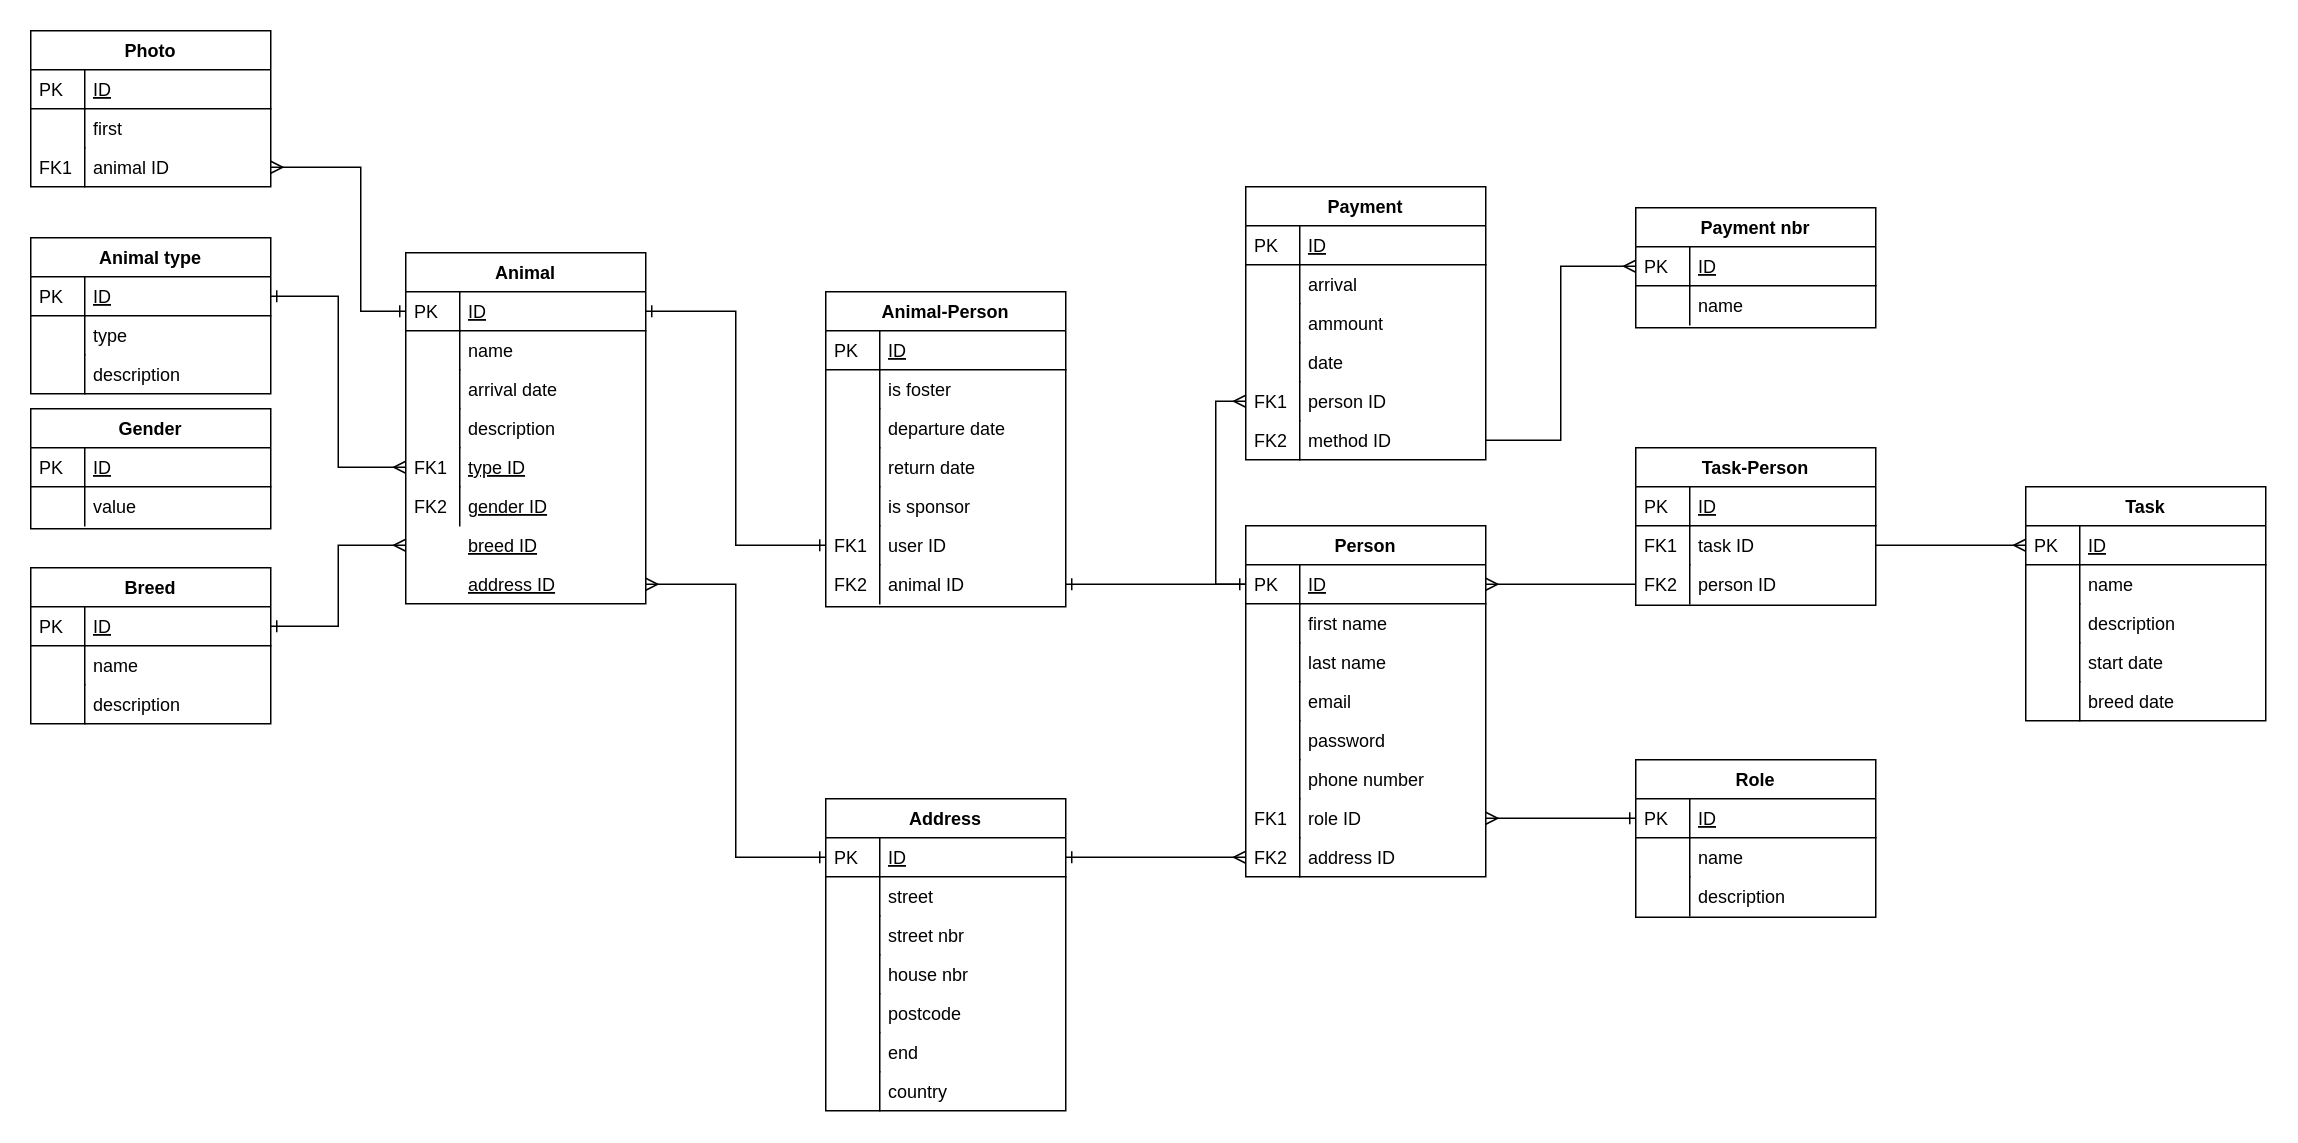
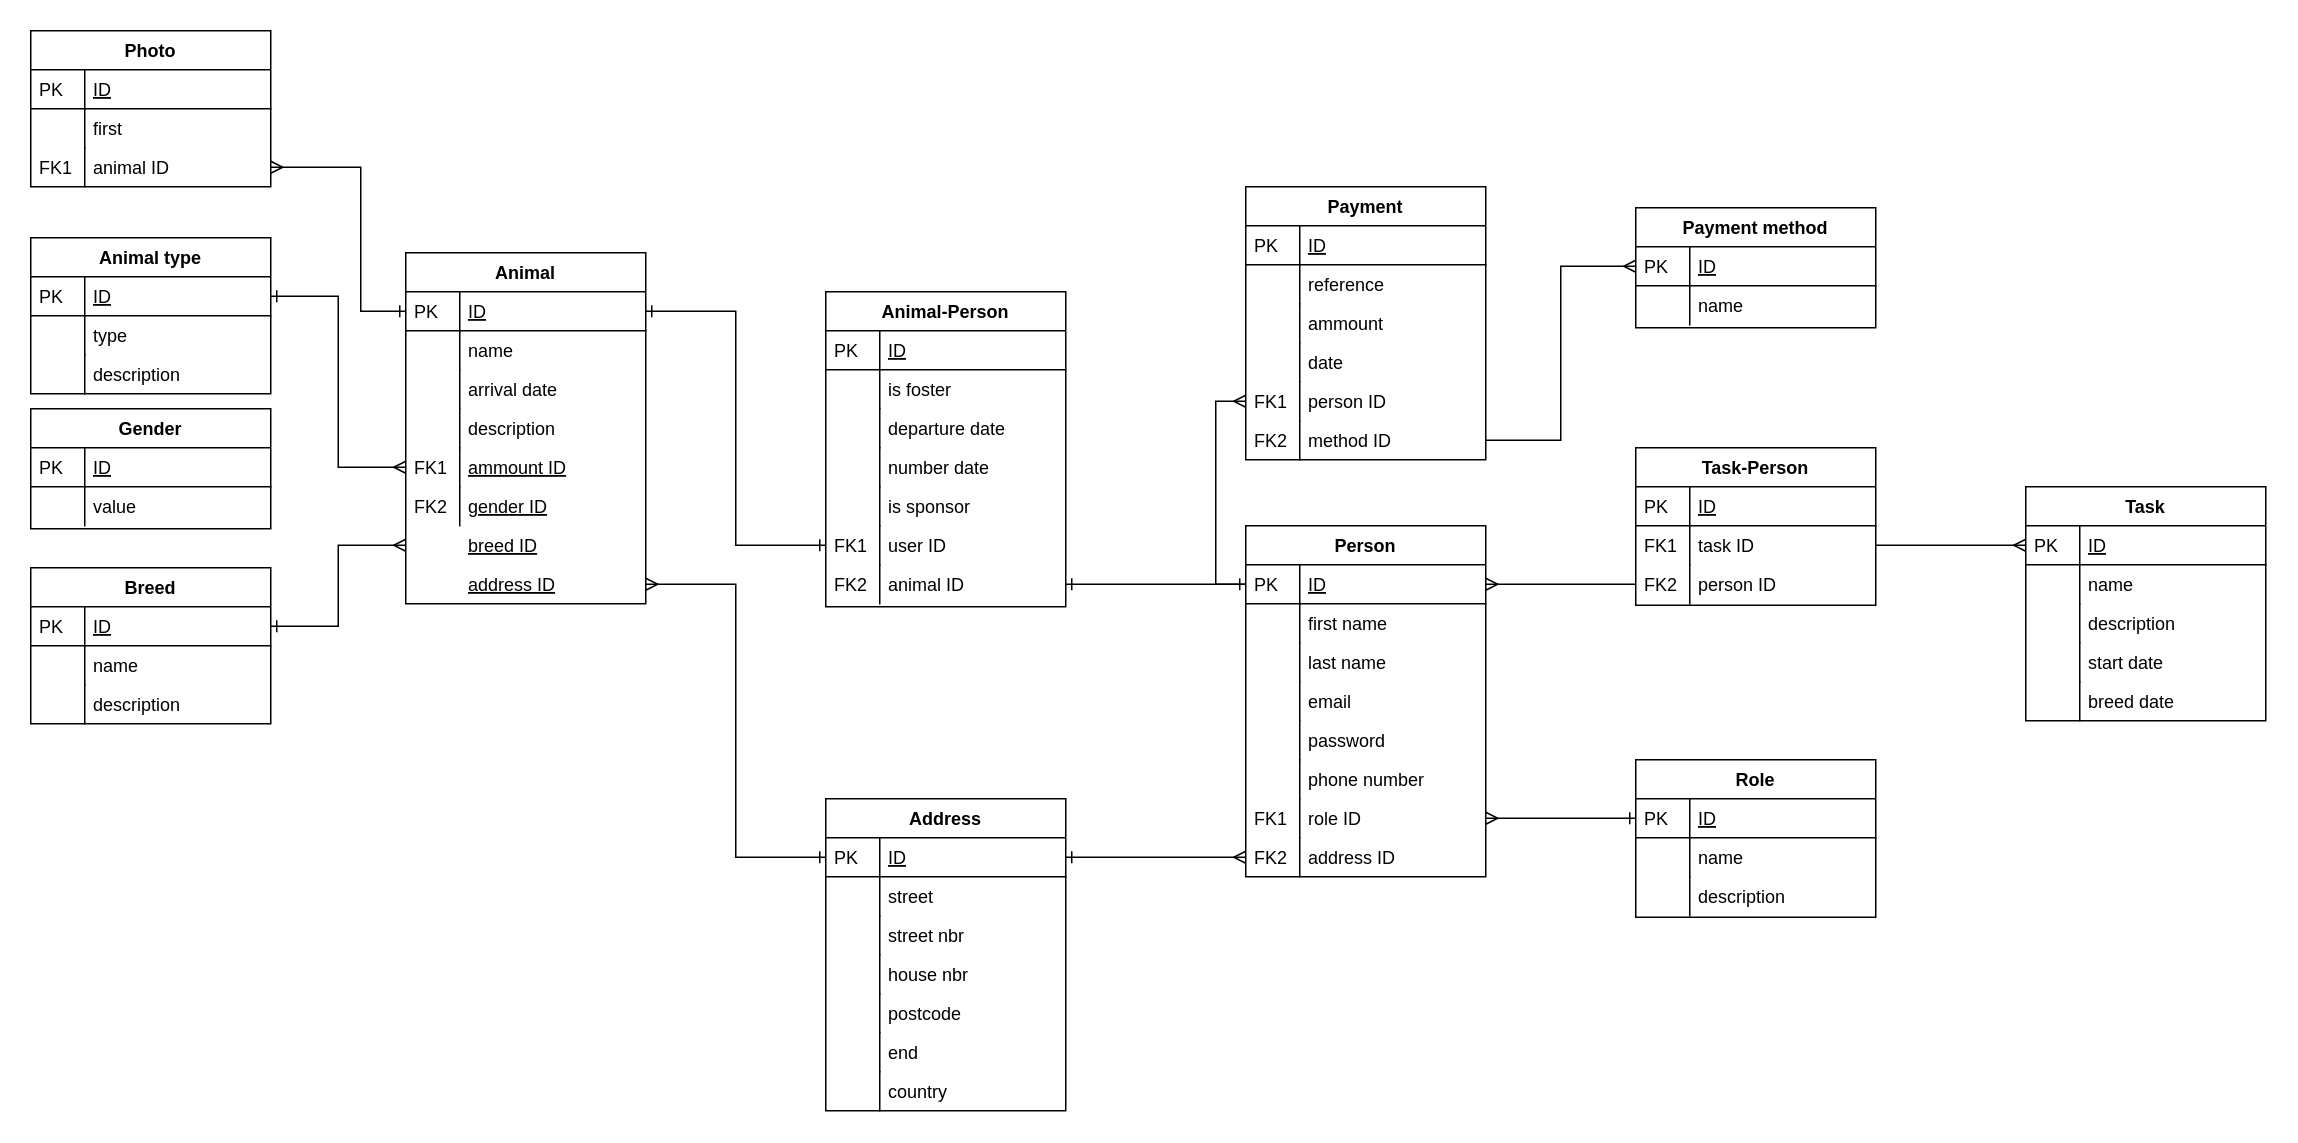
node "Payment nbr": label "Payment nbr" -> "Payment method"
node "arrival": label "arrival" -> "reference"
node "type ID": label "type ID" -> "ammount ID"
node "return date": label "return date" -> "number date"
